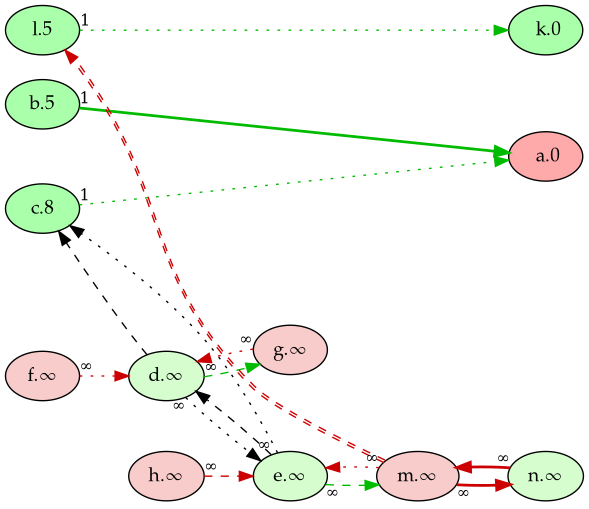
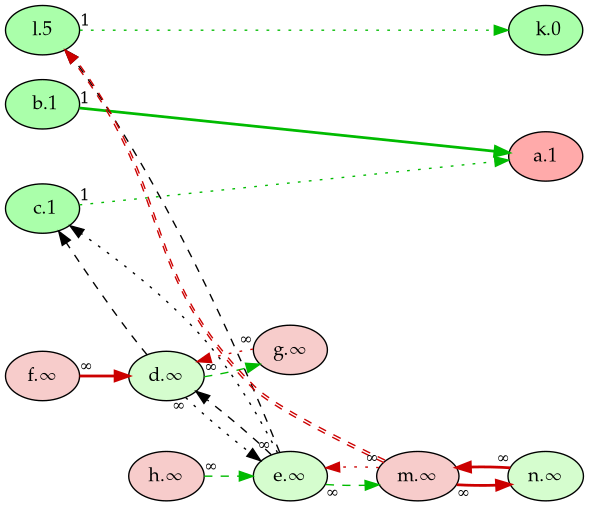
node "b.5": label "b.5" -> "b.1"
node "a.0": label "a.0" -> "a.1"
node "c.8": label "c.8" -> "c.1"
edge "e.∞" -> "l.5": added
edge "f.∞" -> "d.∞": style dotted -> bold
edge "h.∞" -> "e.∞": color #cc0000 -> #00bb00
